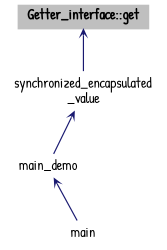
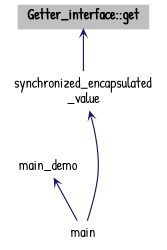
edge "main_demo" -> "synchronized_encapsulated _value": now "main" -> "synchronized_encapsulated _value"
